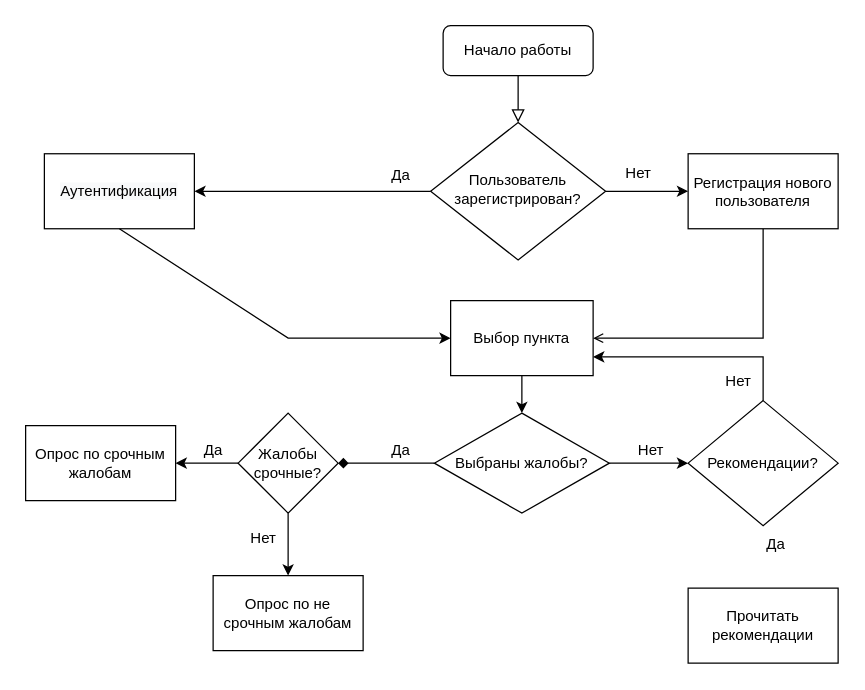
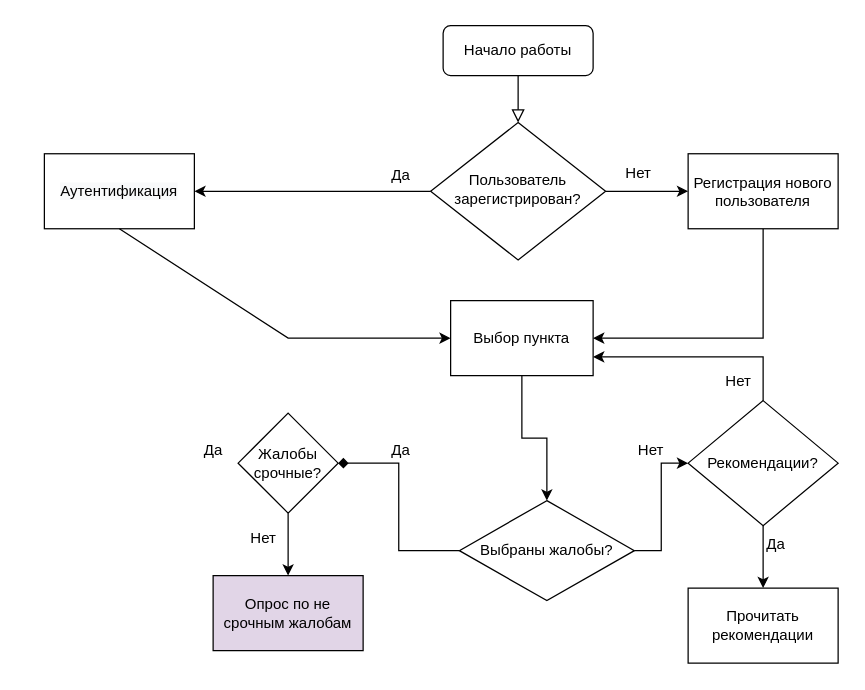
edge "Регистрация нового пользователя" -> "Выбор пункта": arrowhead open -> classic
node "Опрос по срочным жалобам": removed
edge "Жалобы срочные?" -> "Опрос по срочным жалобам": removed
node "Выбраны жалобы?": moved (522, 463) -> (547, 551)
edge "Рекомендации?" -> "Прочитать рекомендации": added
node "Опрос по не срочным жалобам": fillcolor #ffffff -> #e1d5e7
